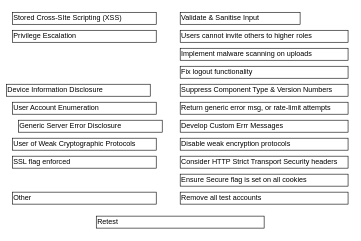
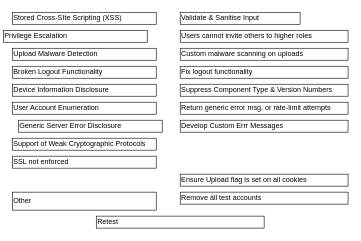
node "Privilege Escalation": moved (84, 36) -> (75, 36)
node "Upload Malware Detection": added
node "Implement malware scanning on uploads": label "Implement malware scanning on uploads" -> "Custom malware scanning on uploads"
node "Broken Logout Functionality": added
node "Device Information Disclosure": moved (78, 90) -> (84, 90)
node "User of Weak Cryptographic Protocols": label "User of Weak Cryptographic Protocols" -> "Support of Weak Cryptographic Protocols"
node "Disable weak encryption protocols": removed
node "SSL flag enforced": label "SSL flag enforced" -> "SSL not enforced"
node "Consider HTTP Strict Transport Security headers": removed
node "Ensure Secure flag is set on all cookies": label "Ensure Secure flag is set on all cookies" -> "Ensure Upload flag is set on all cookies"
node "Other": size 144x12 -> 144x18
